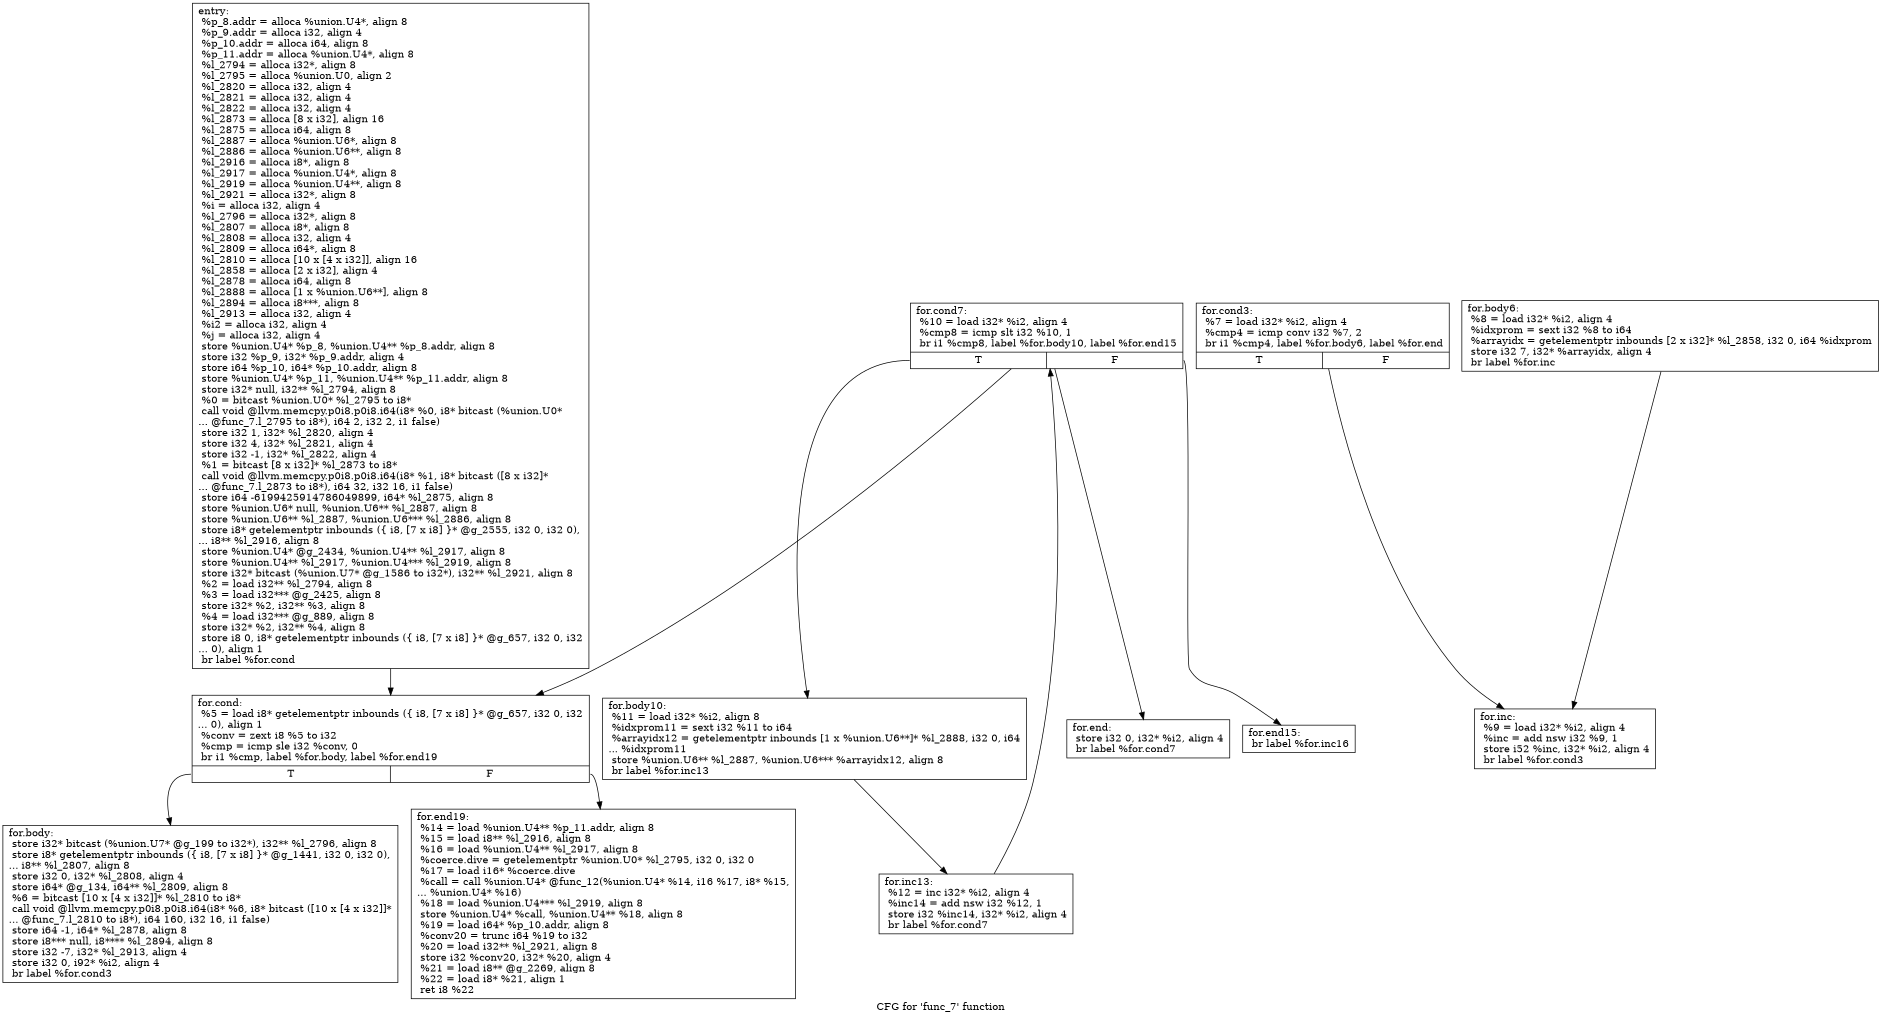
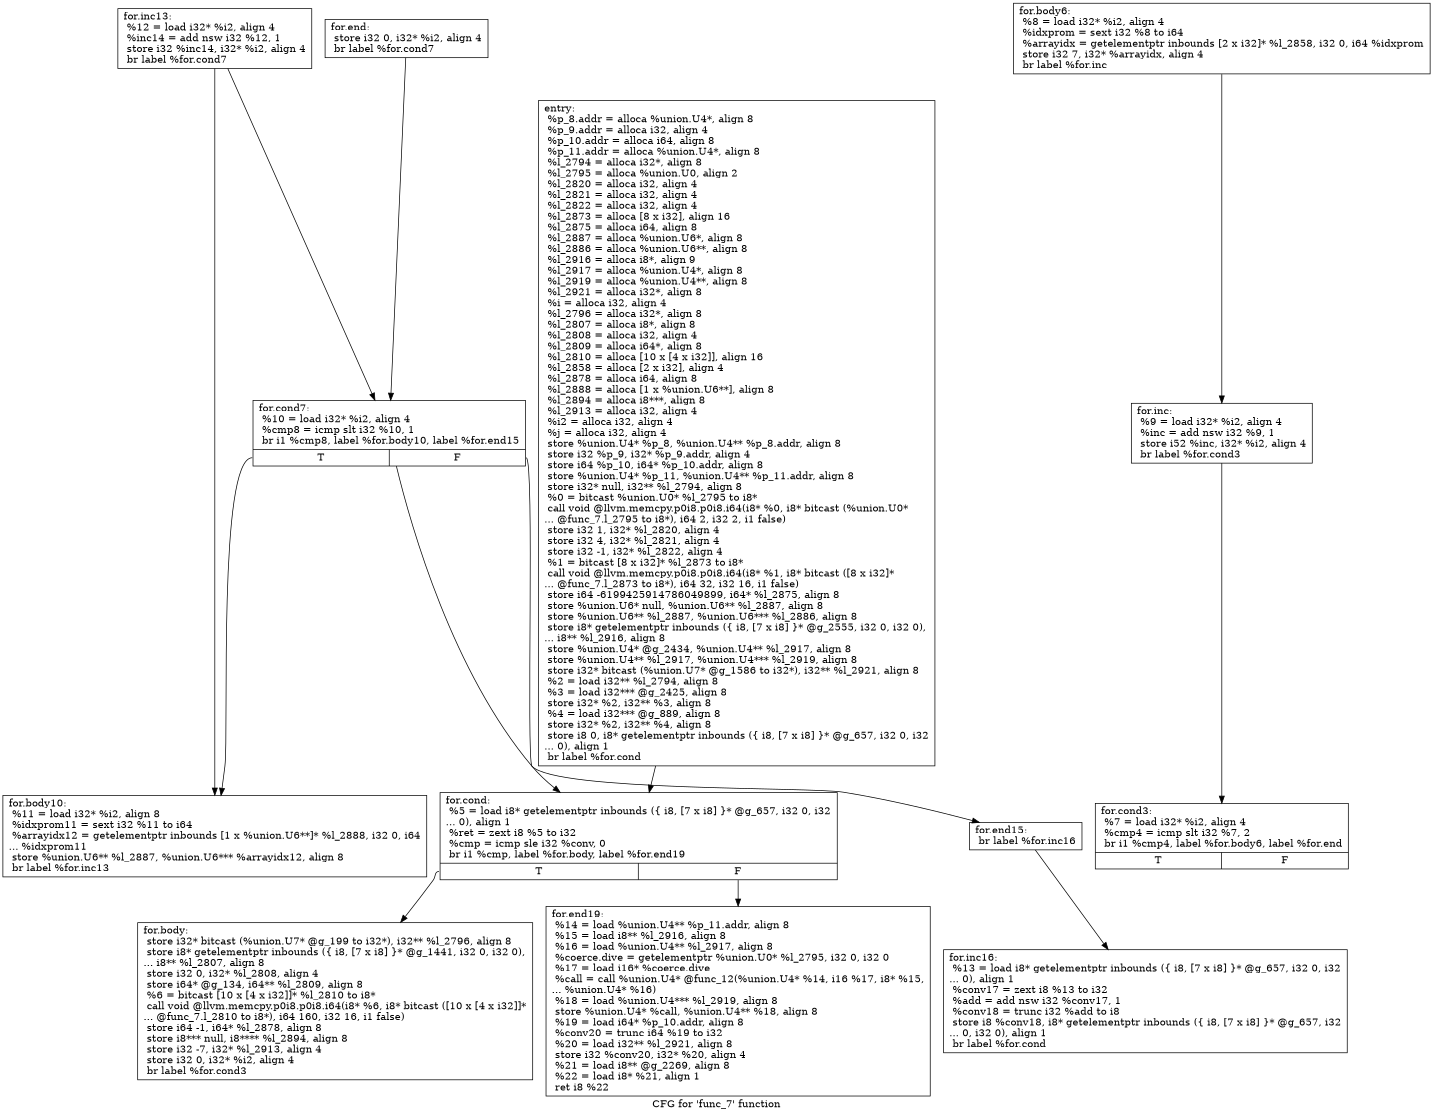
node "entry:": text "%l_2916 = alloca i8*, align 8" -> "%l_2916 = alloca i8*, align 9"
node "for.cond3:": text "%cmp4 = icmp conv i32 %7, 2" -> "%cmp4 = icmp slt i32 %7, 2"
edge "for.cond7:" -> "for.end:": reversed
edge "for.cond3:" -> "for.inc:": reversed
node "for.cond:": text "%conv = zext i8 %5 to i32" -> "%ret = zext i8 %5 to i32"
edge "for.body10:" -> "for.inc13:": reversed
node "for.inc13:": text "%12 = inc i32* %i2, align 4" -> "%12 = load i32* %i2, align 4"
node "for.body:": text "store i32 0, i92* %i2, align 4" -> "store i32 0, i32* %i2, align 4"
node "for.inc16:": added
